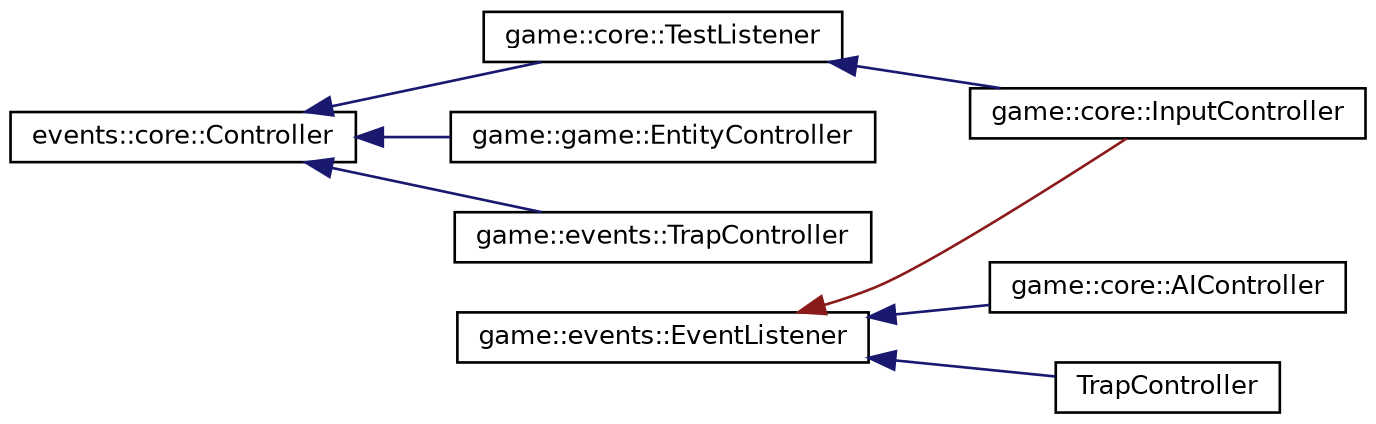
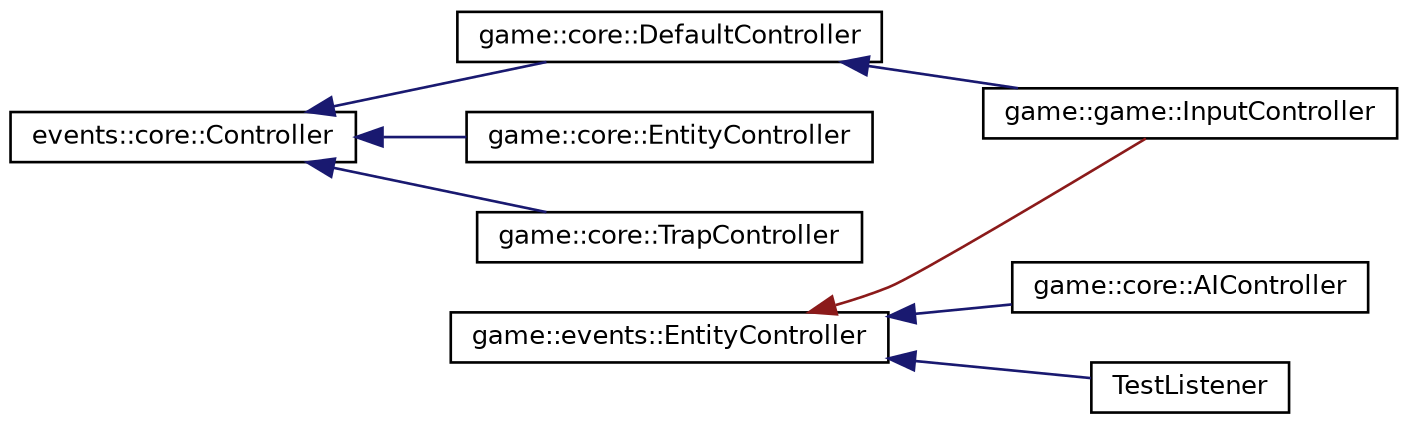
node "game::core::TestListener": label "game::core::TestListener" -> "game::core::DefaultController"
node "game::core::InputController": label "game::core::InputController" -> "game::game::InputController"
node "game::game::EntityController": label "game::game::EntityController" -> "game::core::EntityController"
node "game::events::TrapController": label "game::events::TrapController" -> "game::core::TrapController"
node "game::events::EventListener": label "game::events::EventListener" -> "game::events::EntityController"
node "TrapController": label "TrapController" -> "TestListener"
